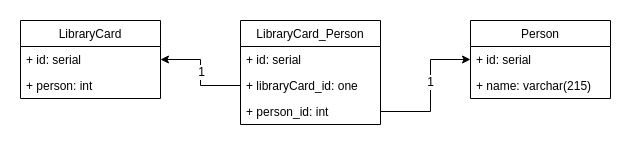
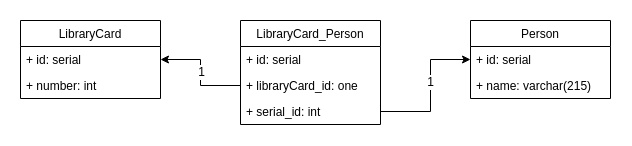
node "+ person: int": label "+ person: int" -> "+ number: int"
node "+ person_id: int": label "+ person_id: int" -> "+ serial_id: int"
